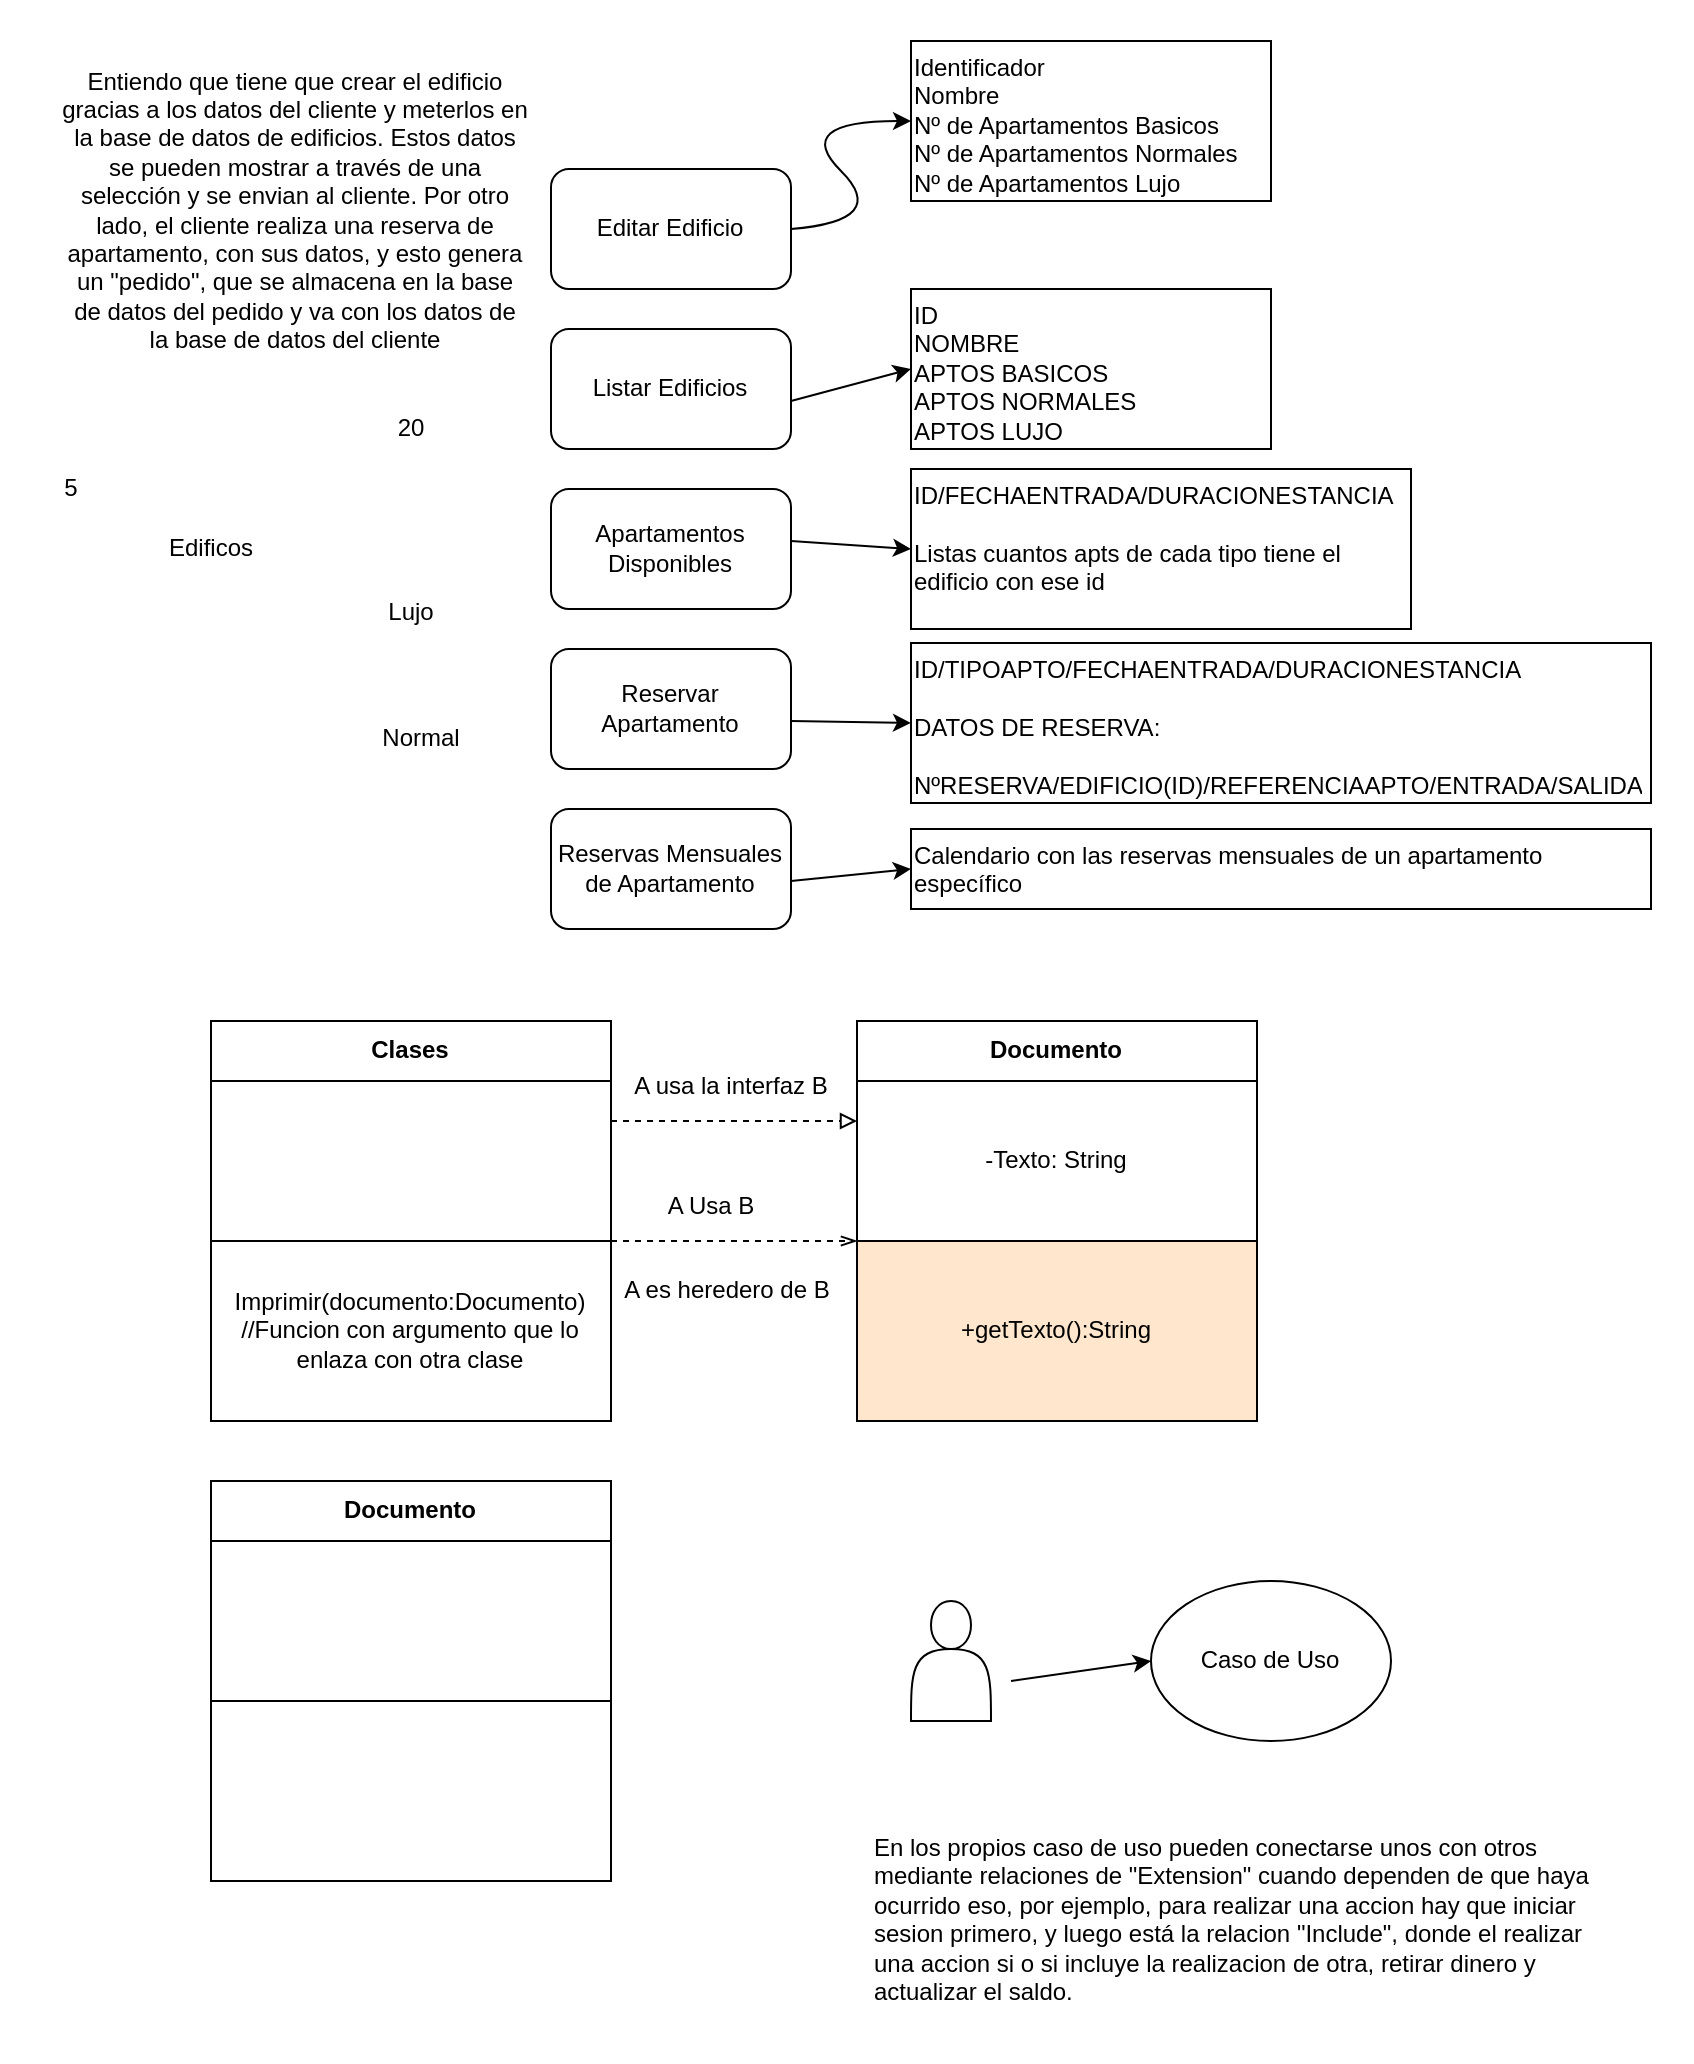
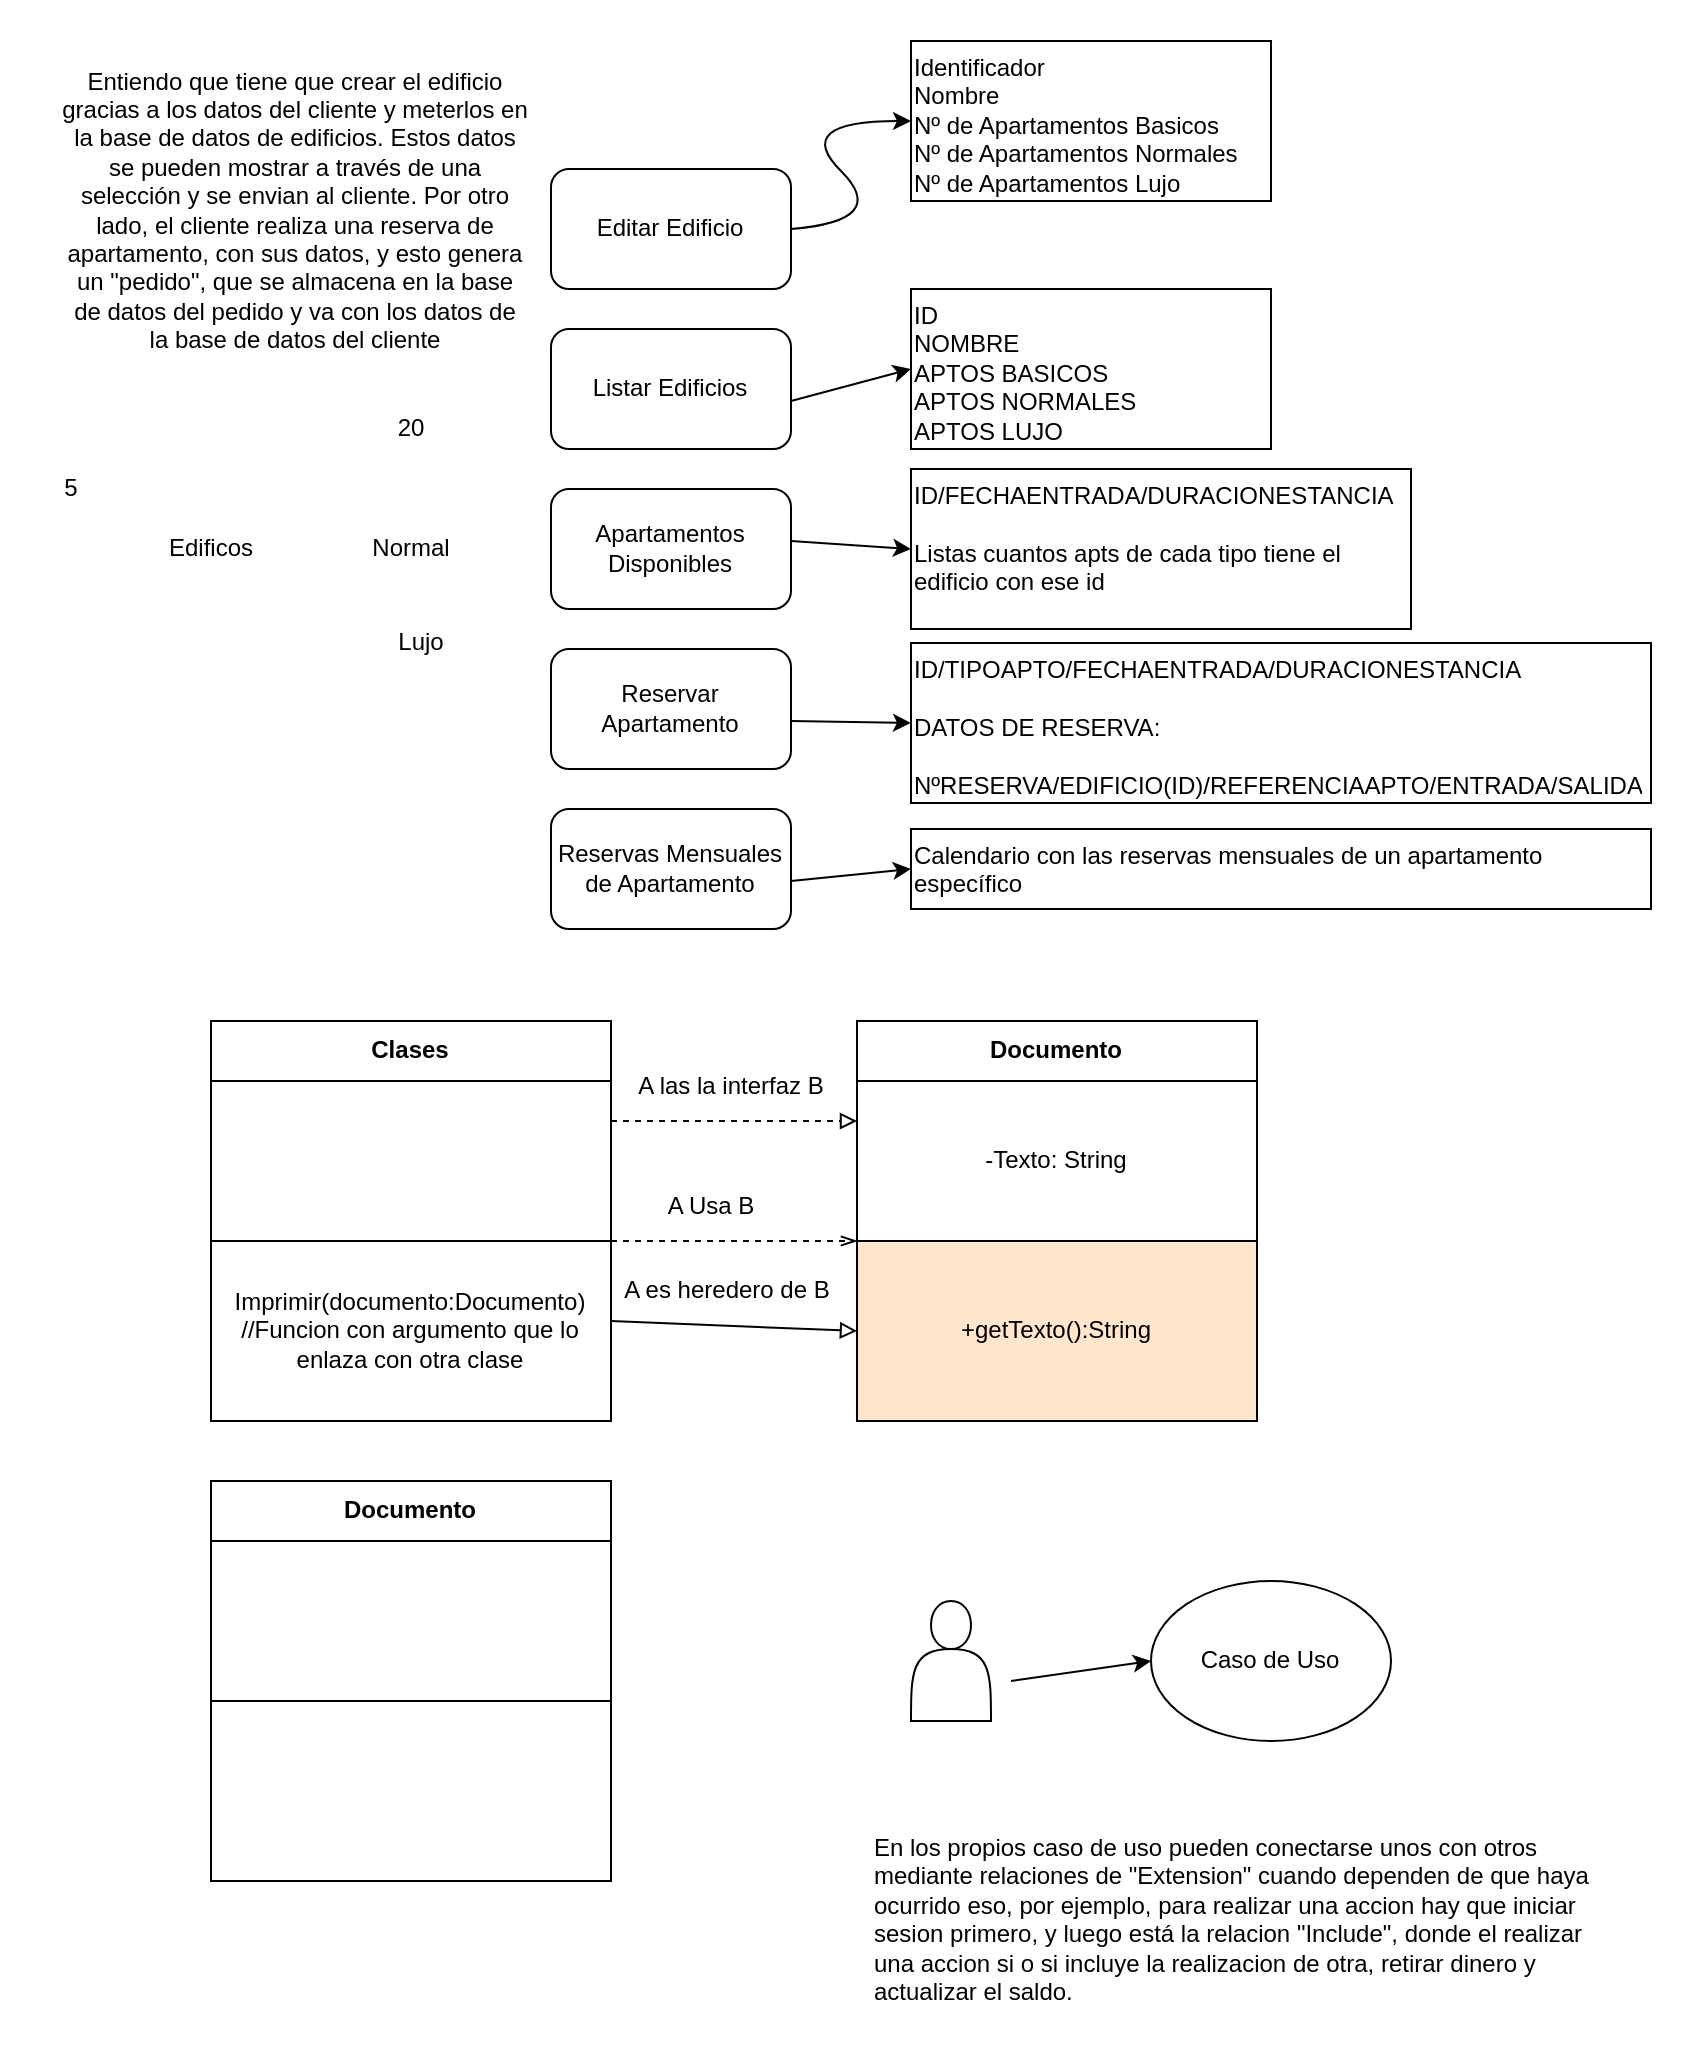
node "Lujo": moved (411, 613) -> (421, 643)
node "Normal": moved (421, 739) -> (411, 549)
node "A usa la interfaz B": label "A usa la interfaz B" -> "A las la interfaz B"
edge "Clases" -> "+getTexto():String": added
